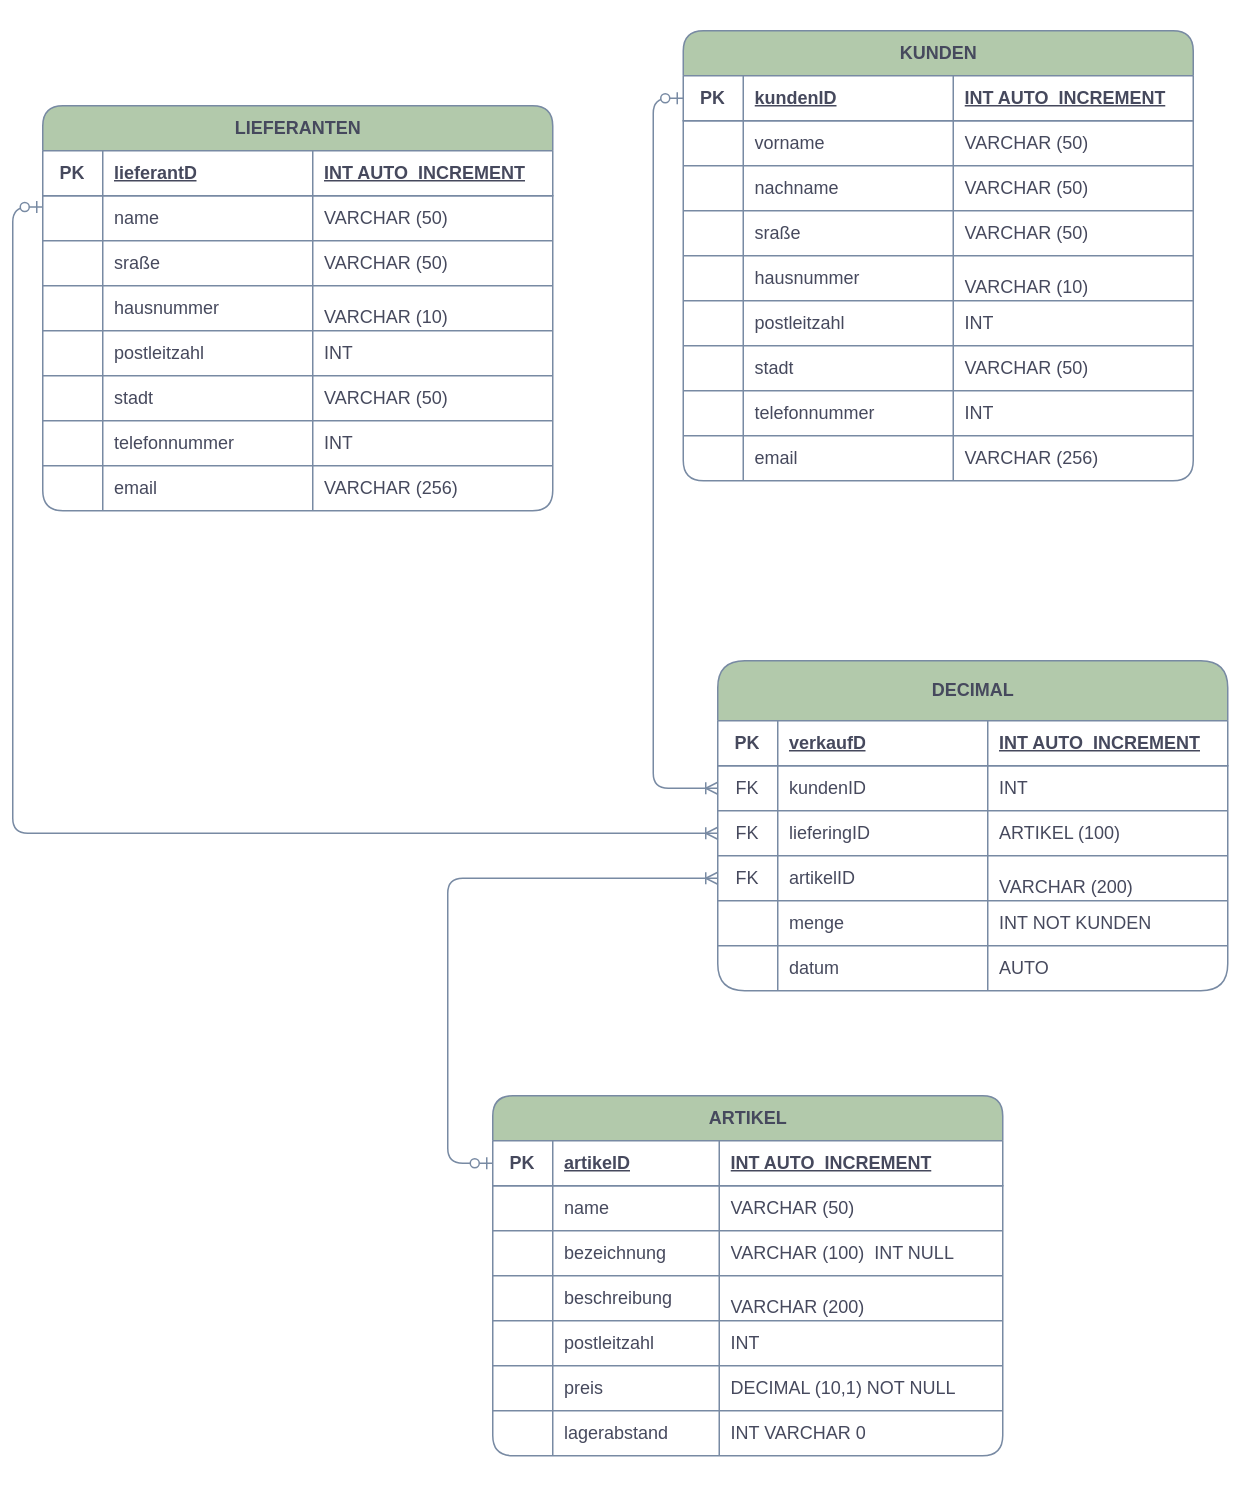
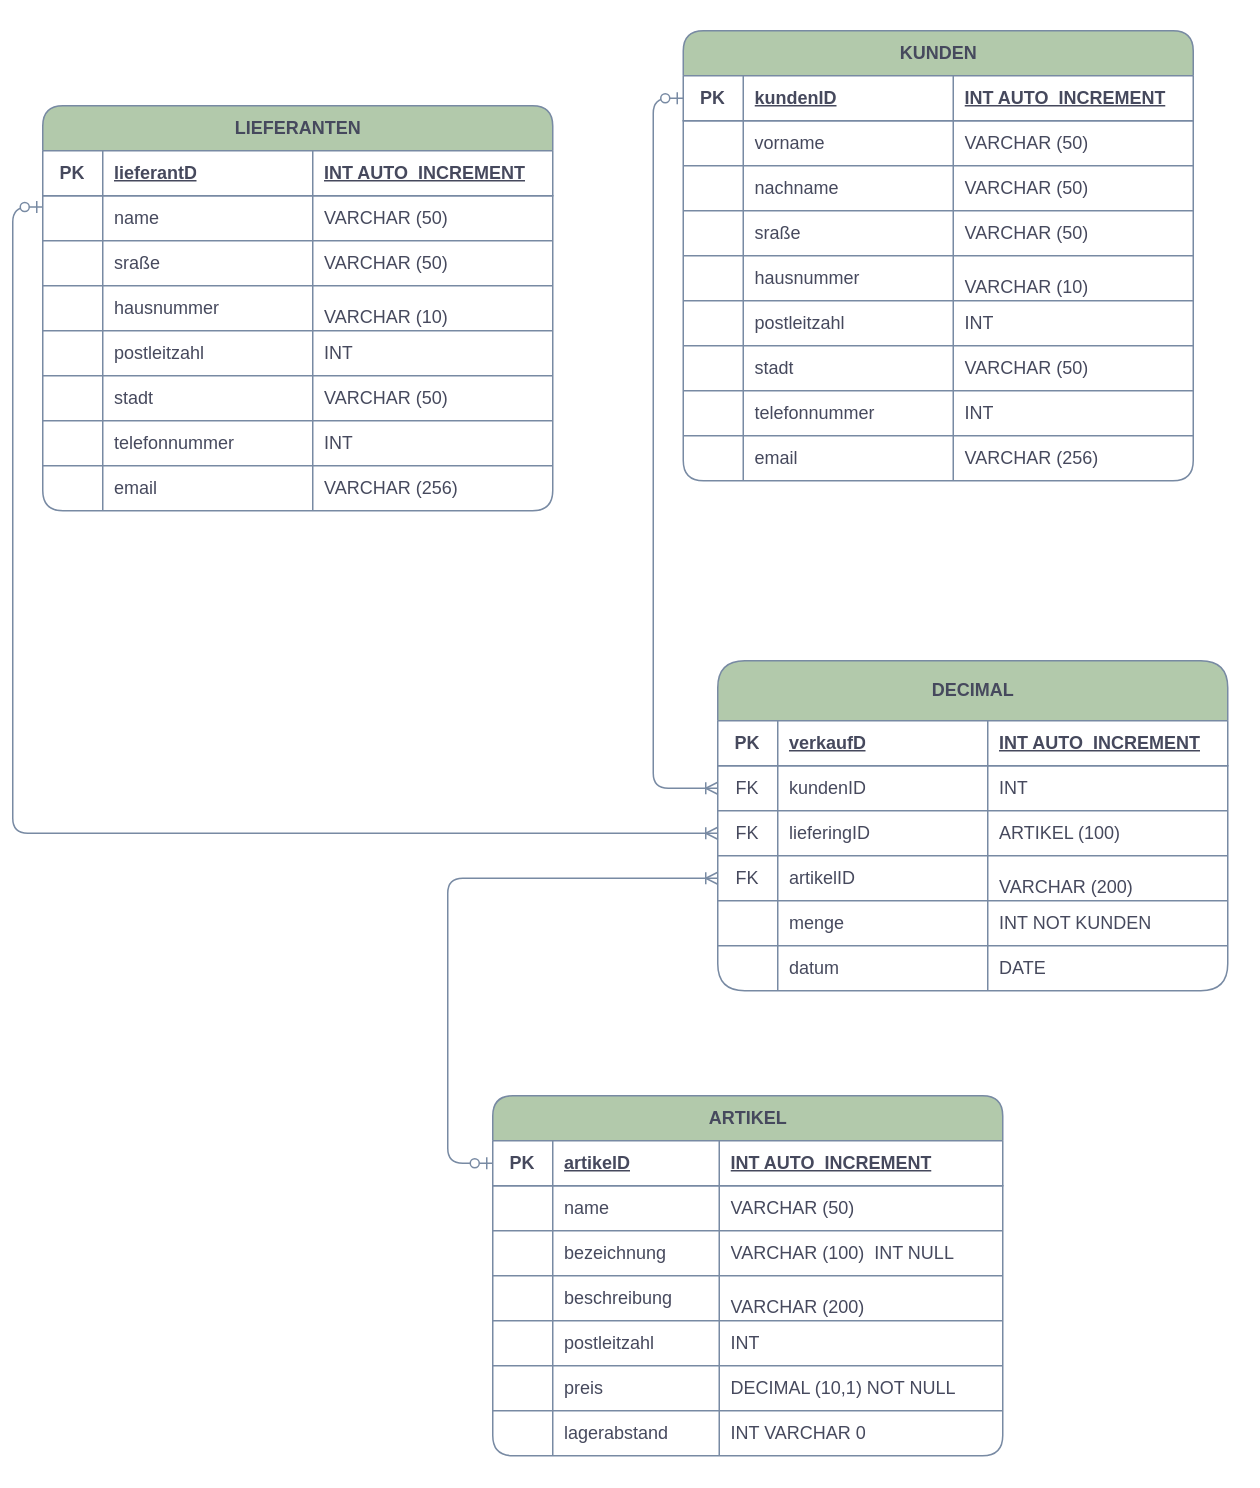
node "AUTO": label "AUTO" -> "DATE"
